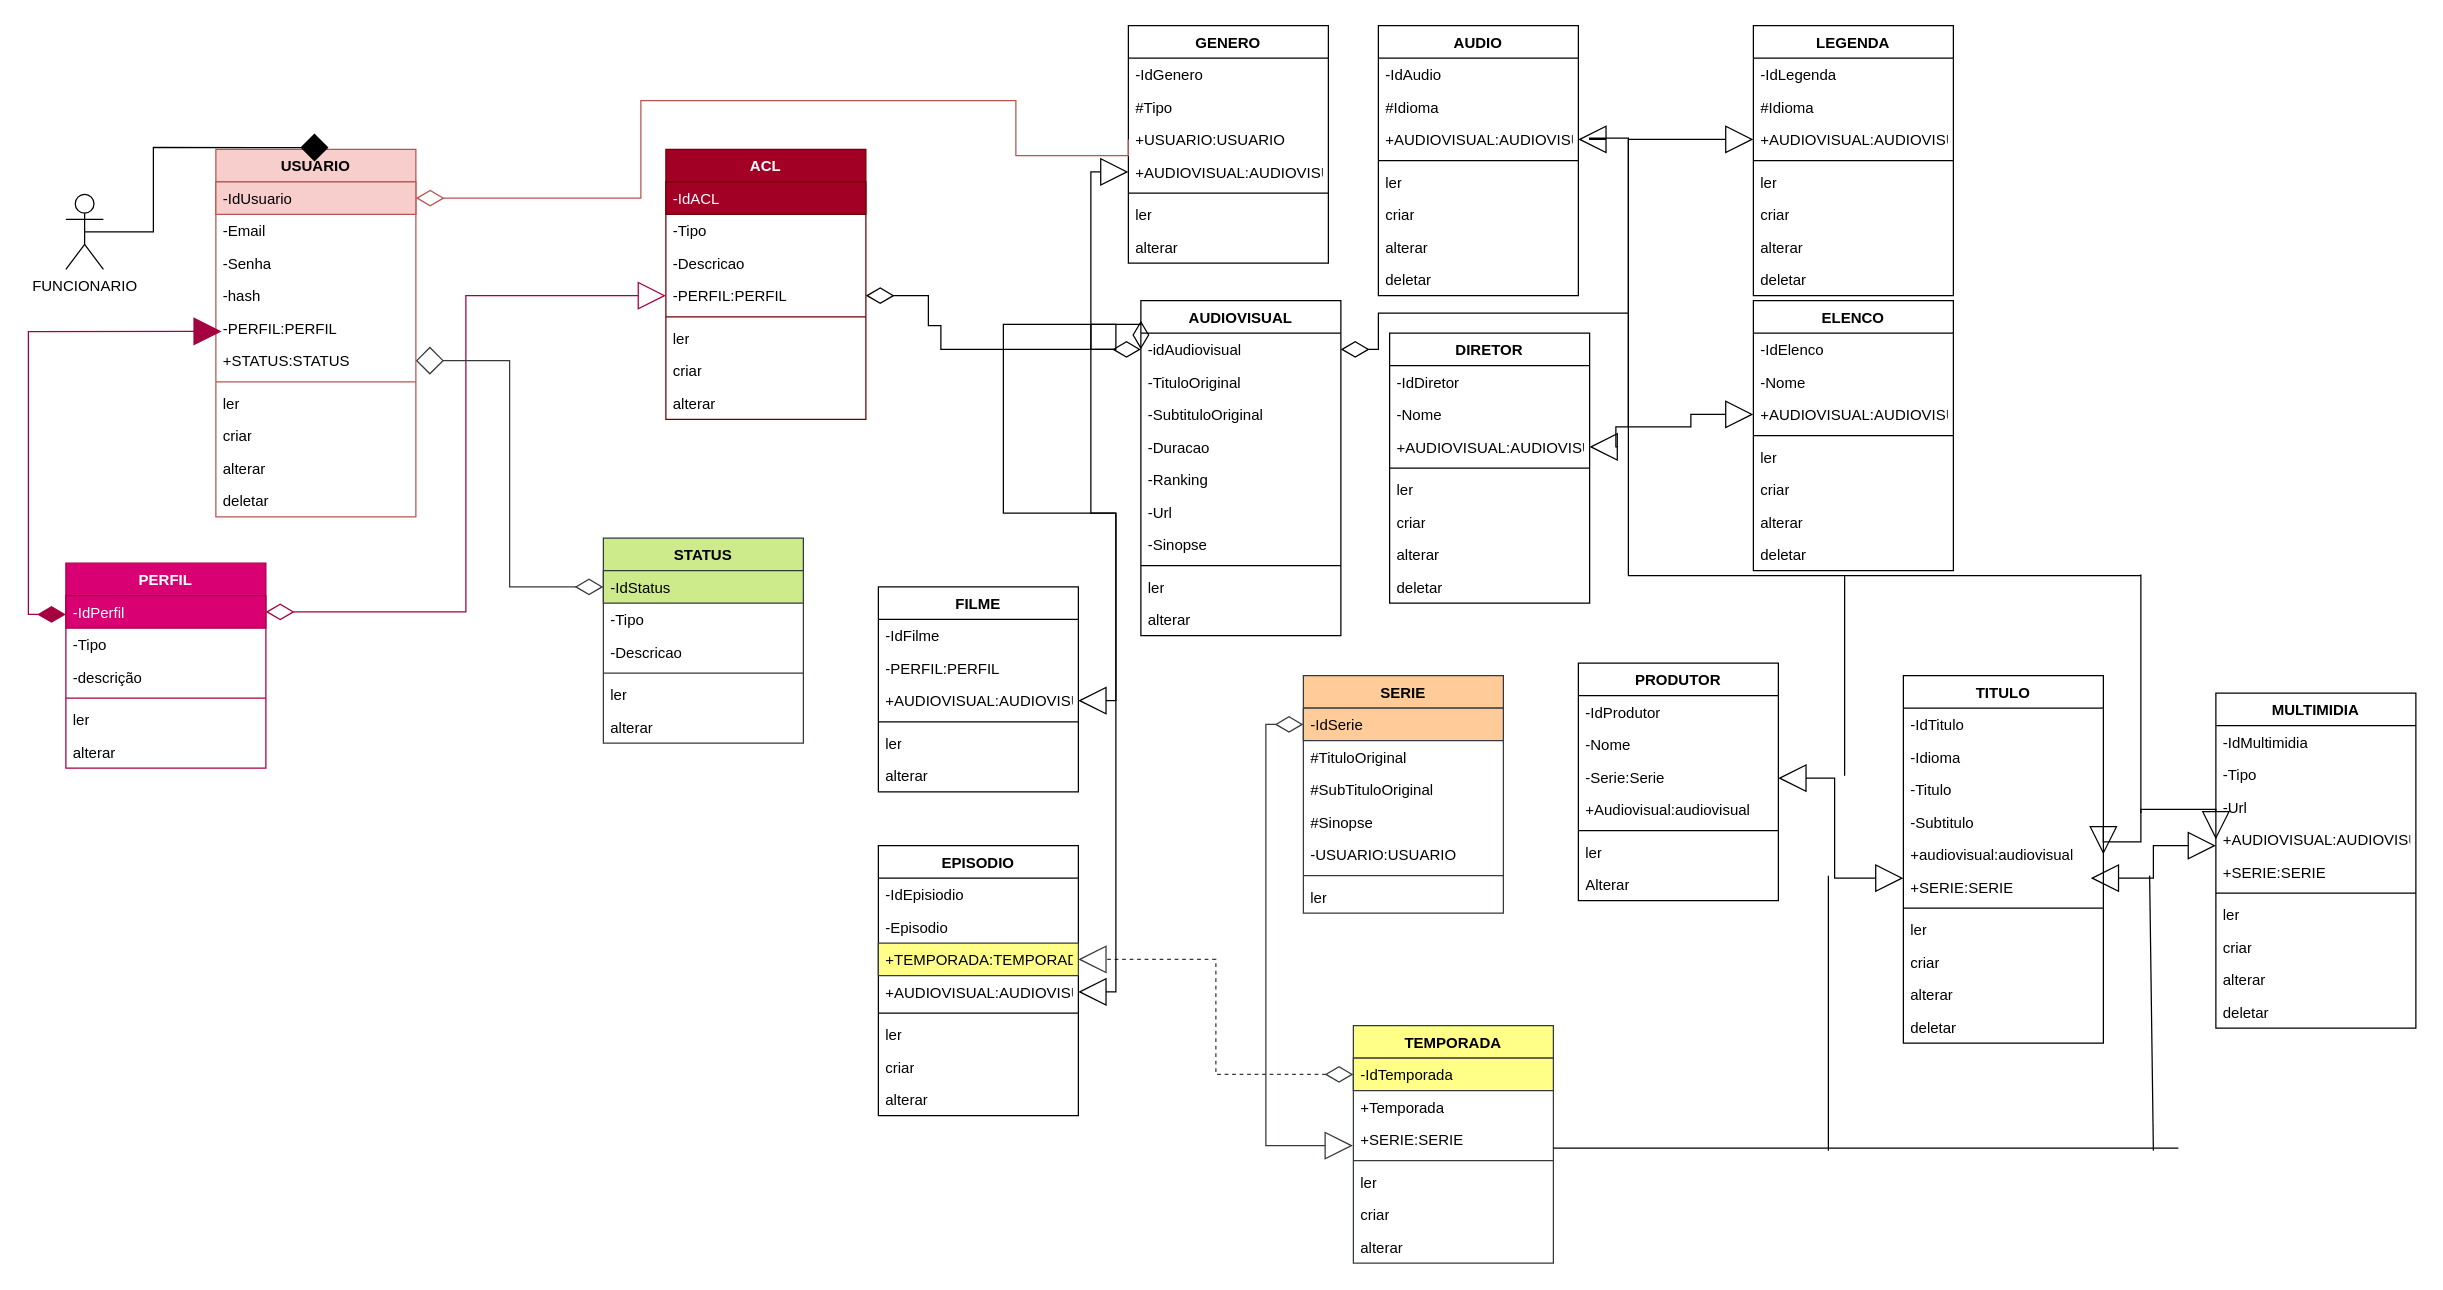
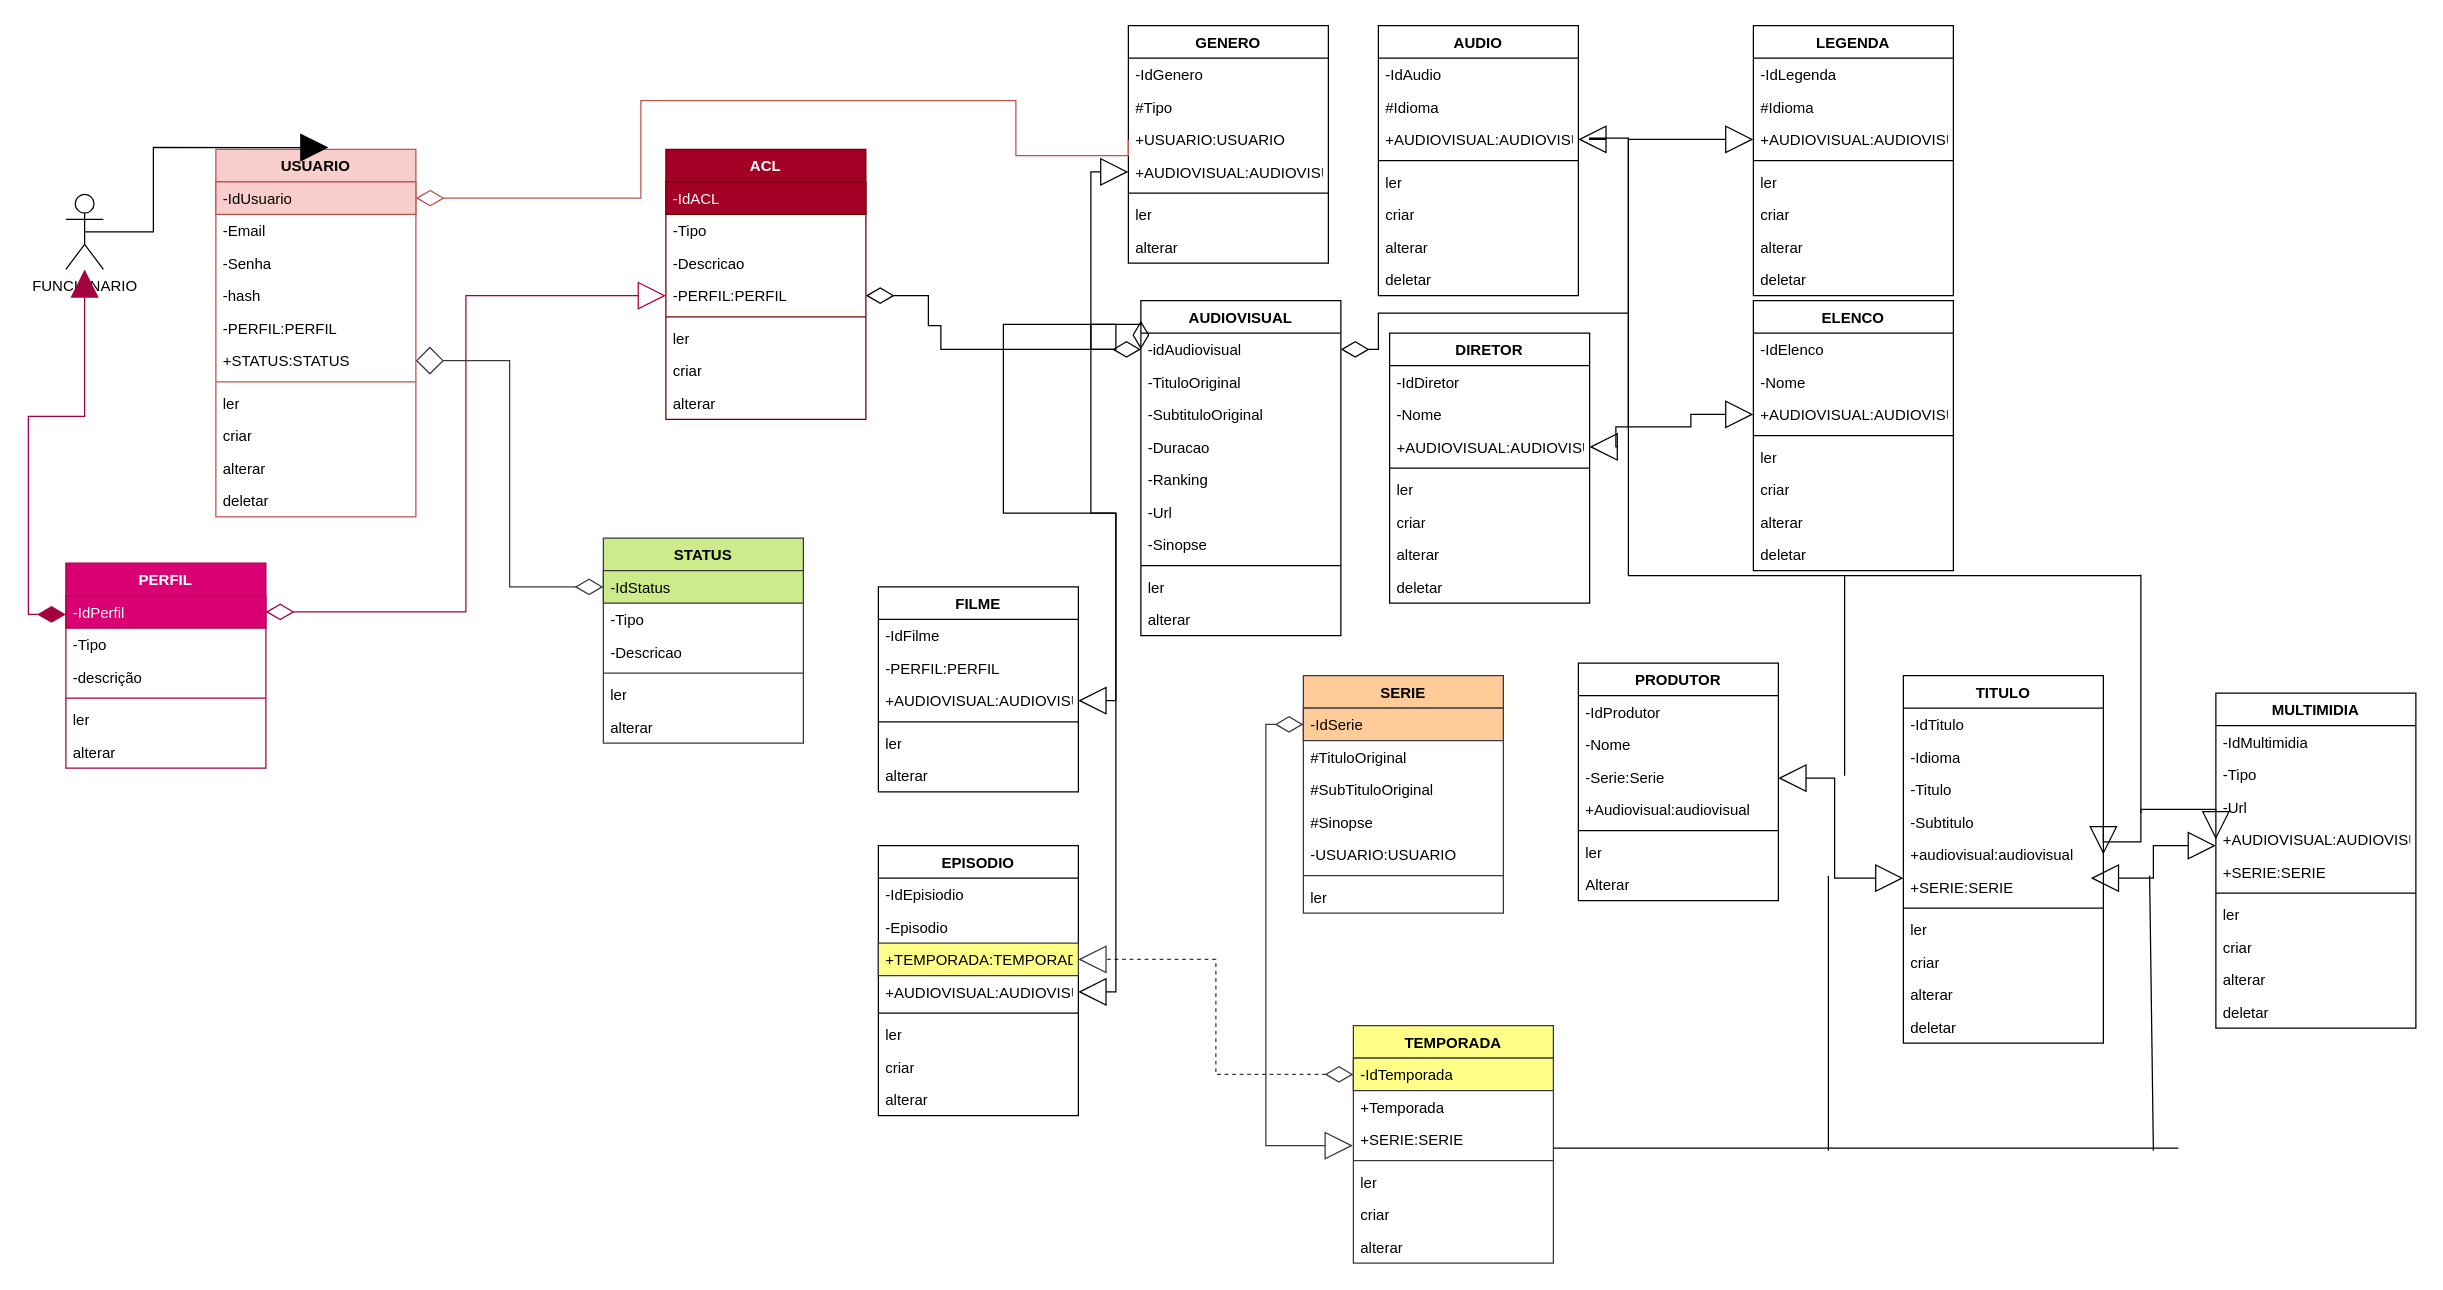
edge "FUNCIONARIO" -> "USUARIO": arrowhead diamond -> block
edge "+STATUS:STATUS" -- "PERFIL": now "FUNCIONARIO" -- "PERFIL"
